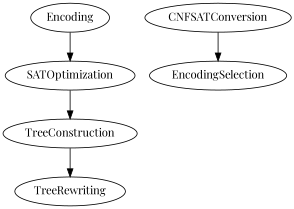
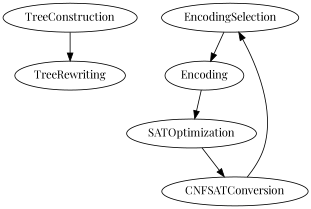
edge "EncodingSelection" -> "Encoding": added
edge "SATOptimization" -> "TreeConstruction": now "SATOptimization" -> "CNFSATConversion"
